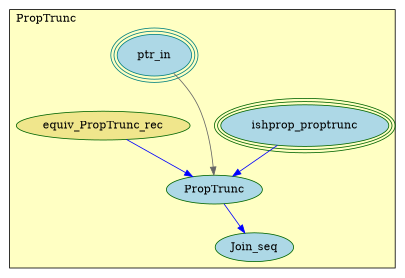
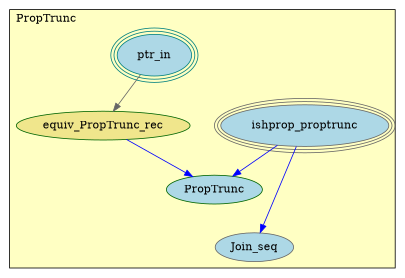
edge "ptr_in" -> "PropTrunc": now "ptr_in" -> "equiv_PropTrunc_rec"
node "ishprop_proptrunc": color darkgreen -> gray40
edge "PropTrunc" -> "Join_seq": now "ishprop_proptrunc" -> "Join_seq"
node "Join_seq": color darkgreen -> gray40
